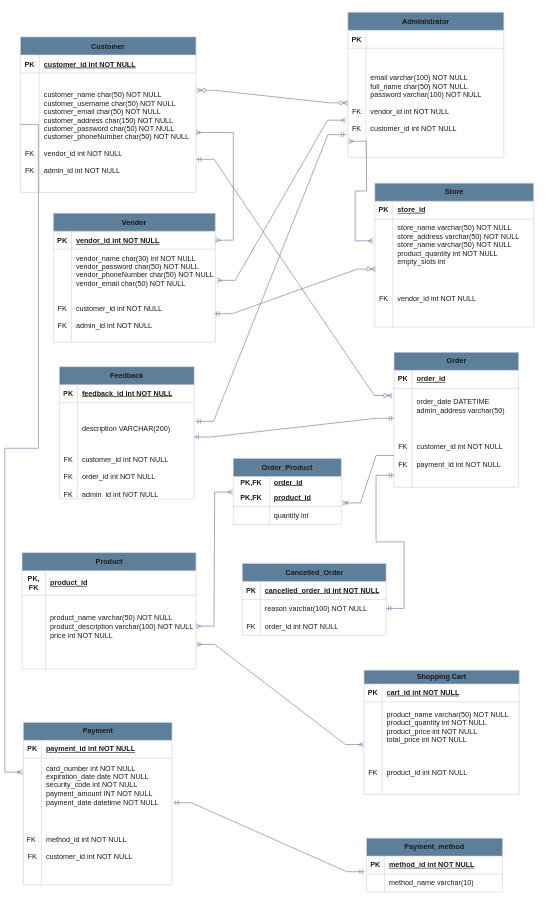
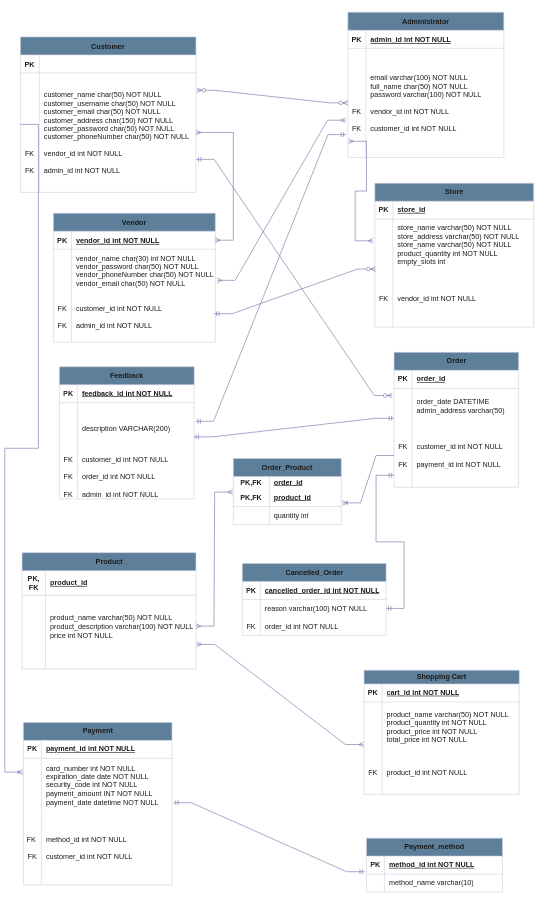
node "admin_id int NOT NULL": added
node "customer_id int NOT NULL": removed
